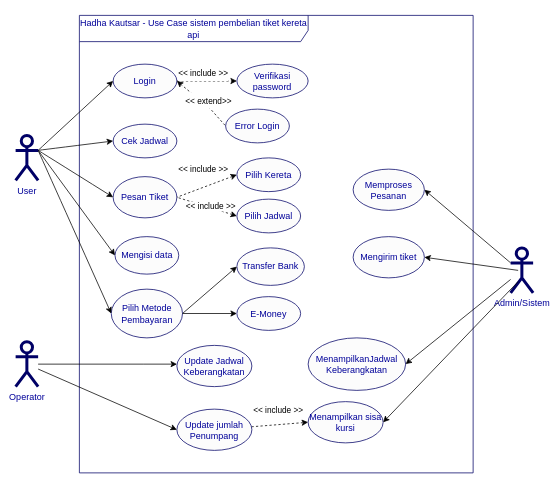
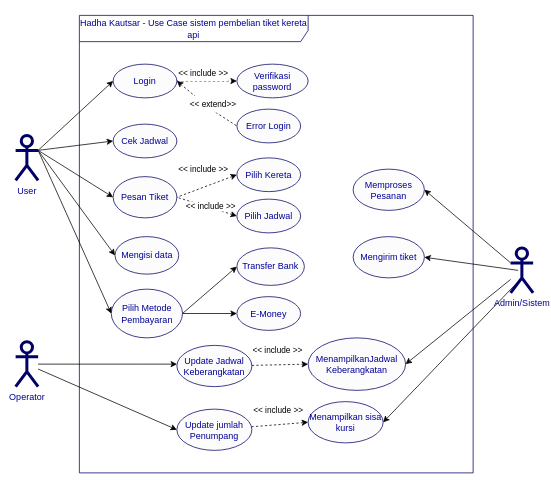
node "Error Login": moved (257, 126) -> (269, 126)
edge "Update Jadwal Keberangkatan" -> "MenampilkanJadwal Keberangkatan": added, label "<< include >>"
